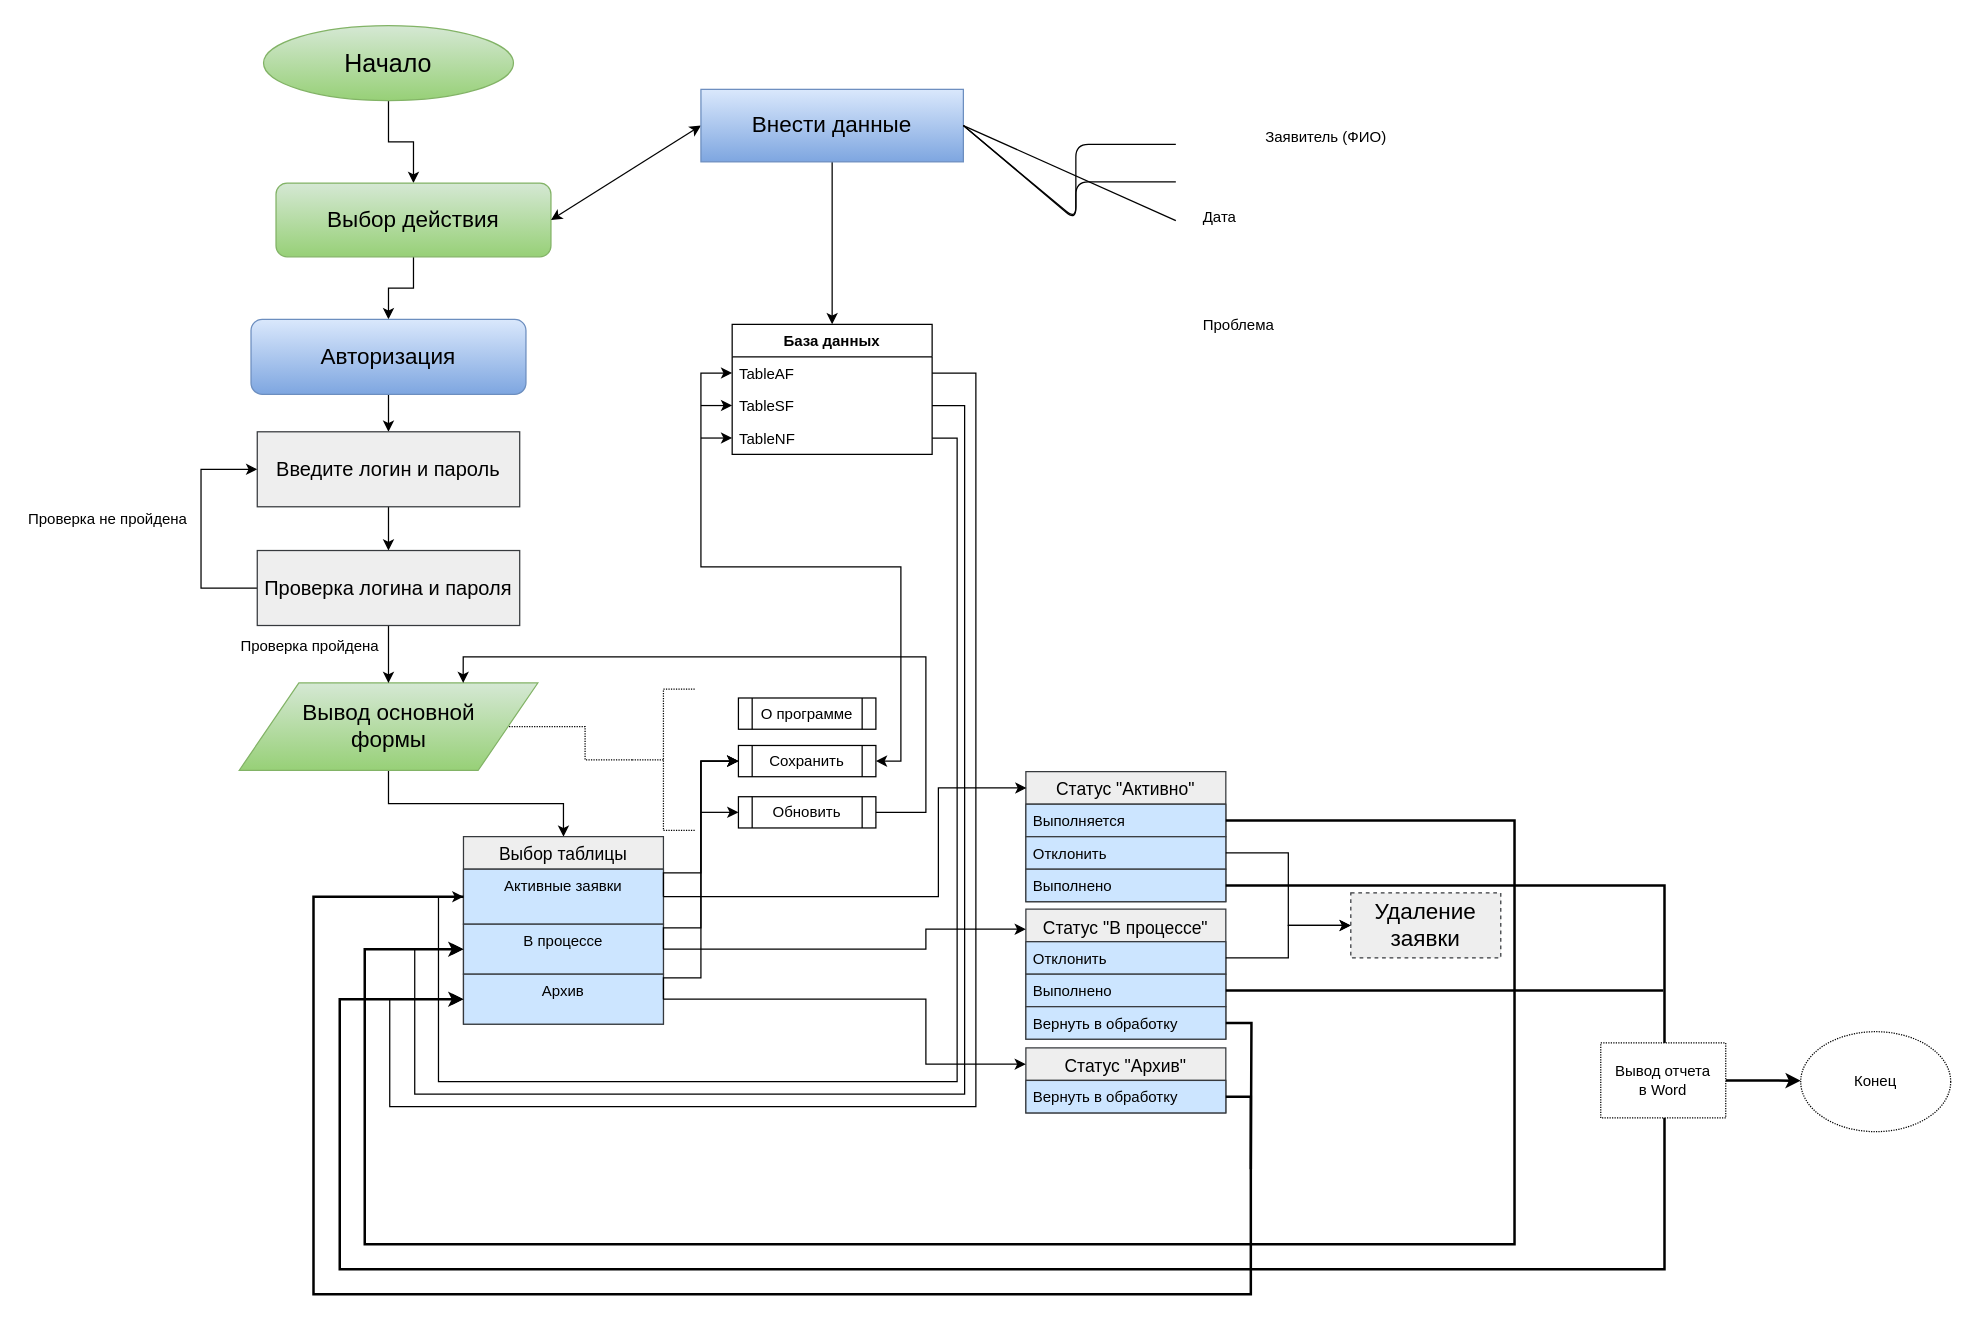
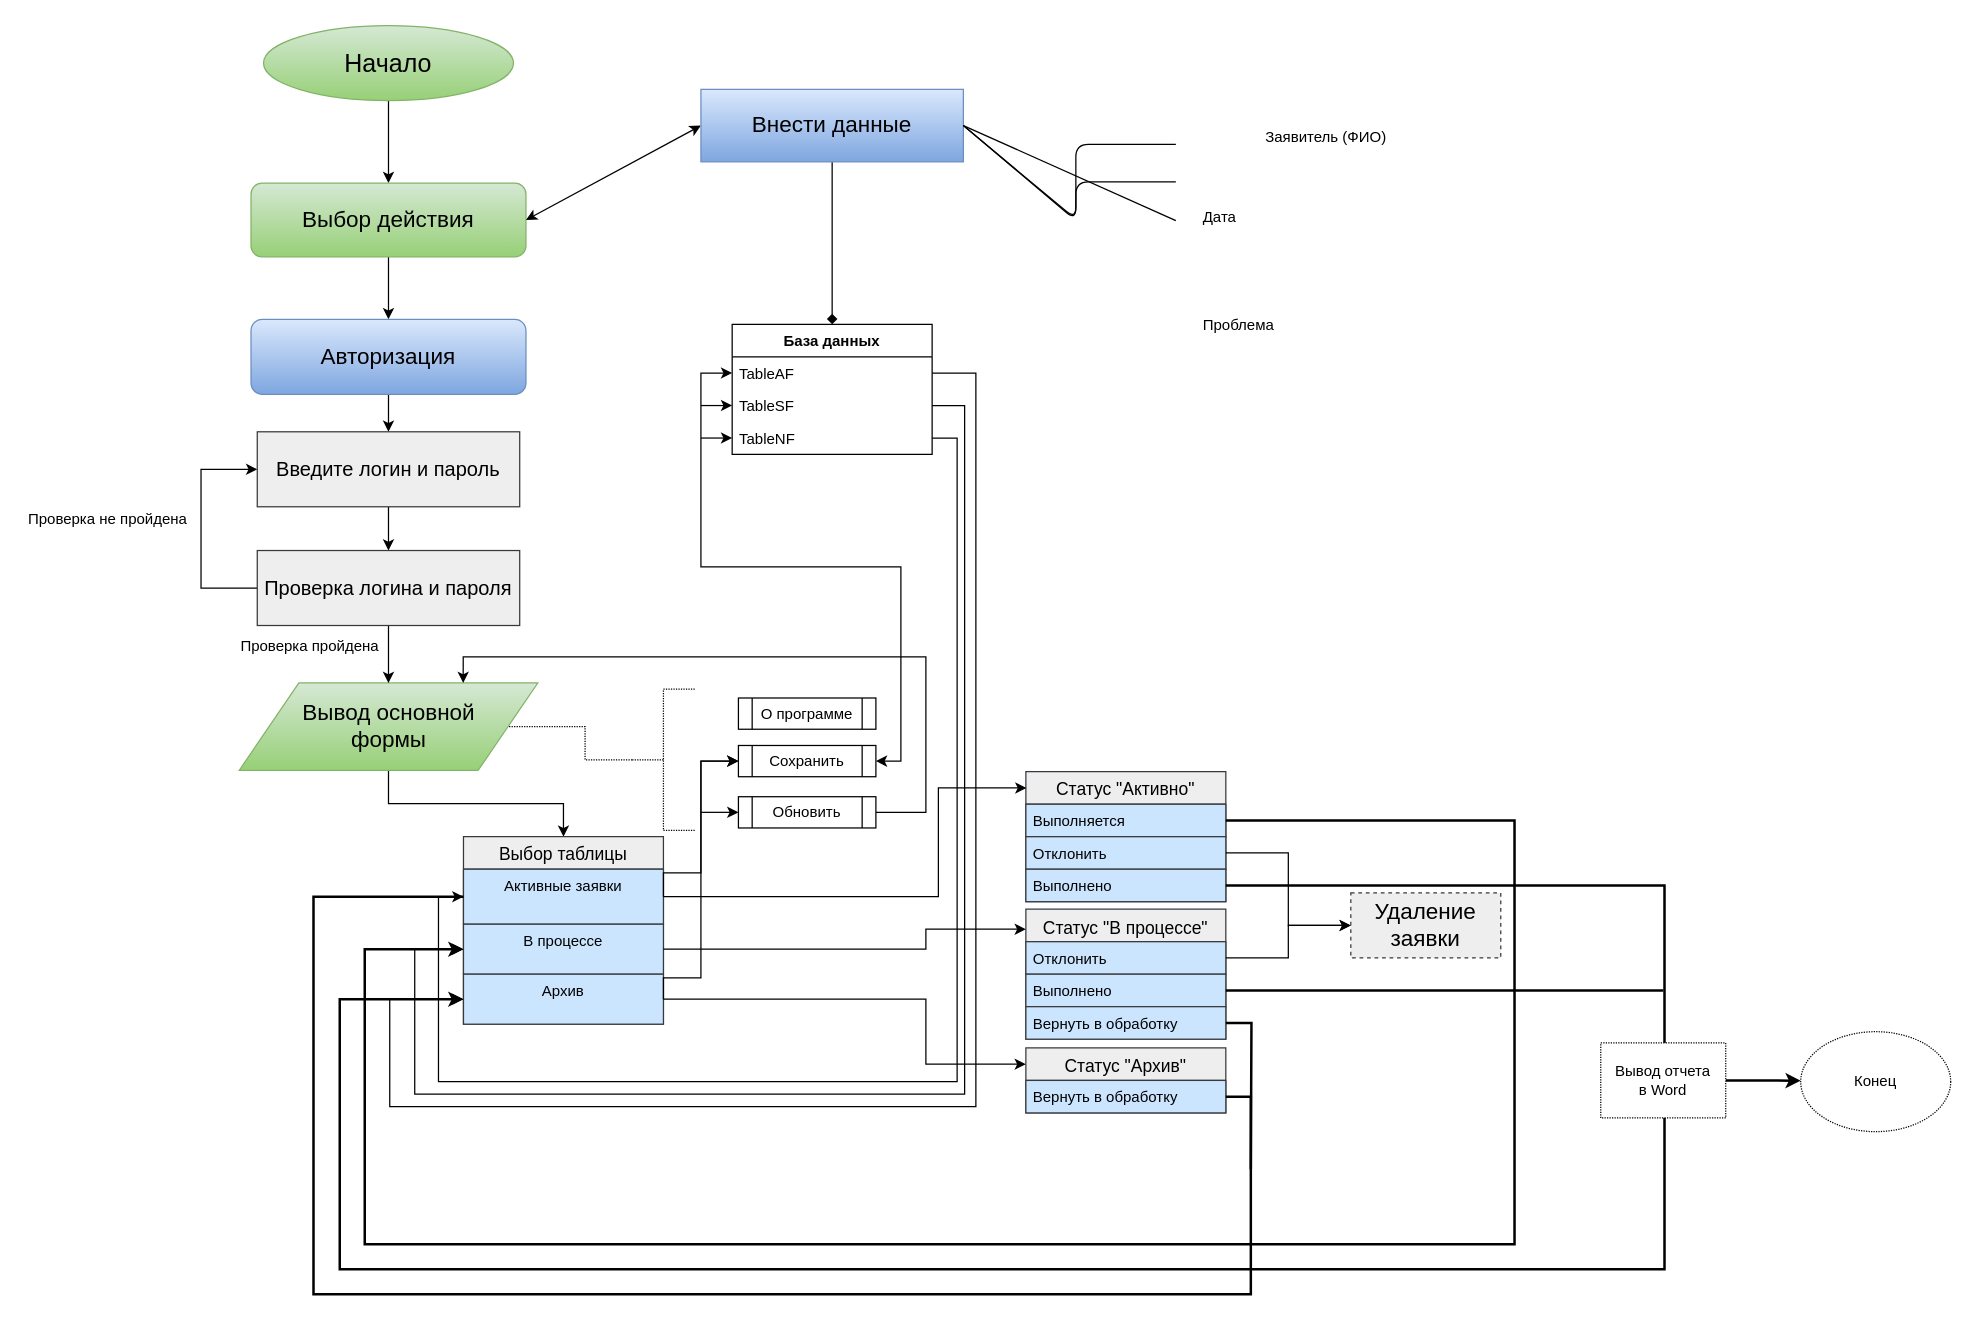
node "Выбор действия": moved (413, 220) -> (388, 220)
edge "Внести данные" -> "База данных": arrowhead classic -> diamond
edge "В процессе" -> "Сохранить": removed
